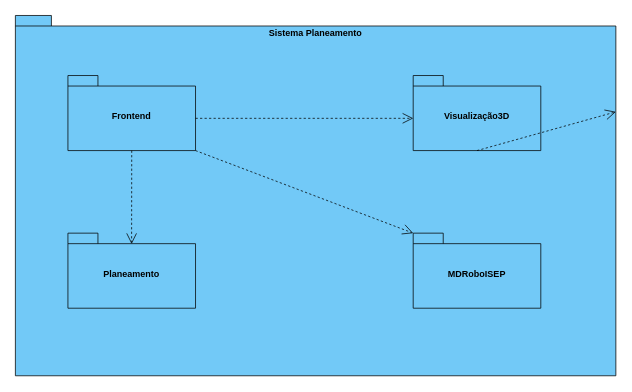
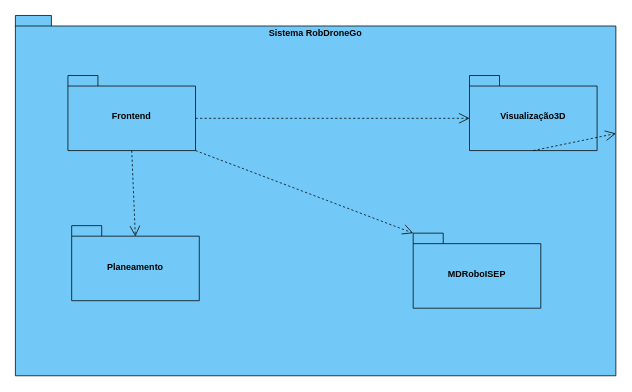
node "Sistema Planeamento": label "Sistema Planeamento" -> "Sistema RobDroneGo"
node "Visualização3D": moved (477, 113) -> (533, 113)
node "Planeamento": moved (132, 270) -> (135, 263)
